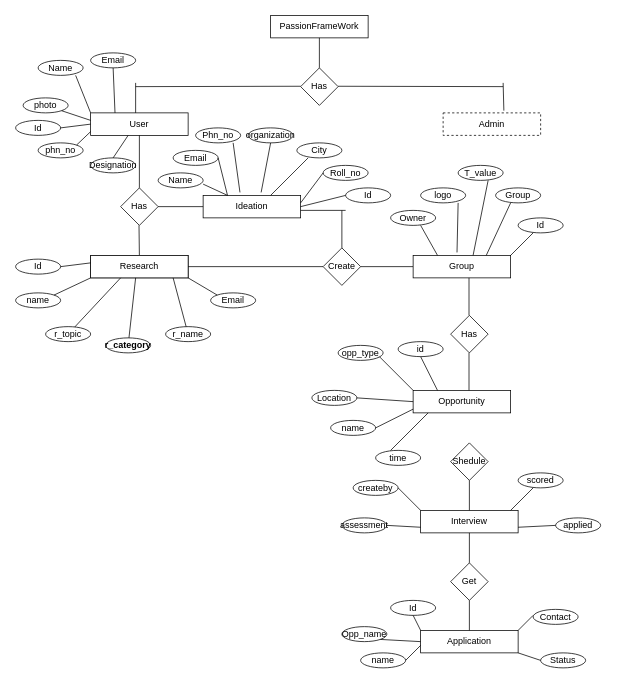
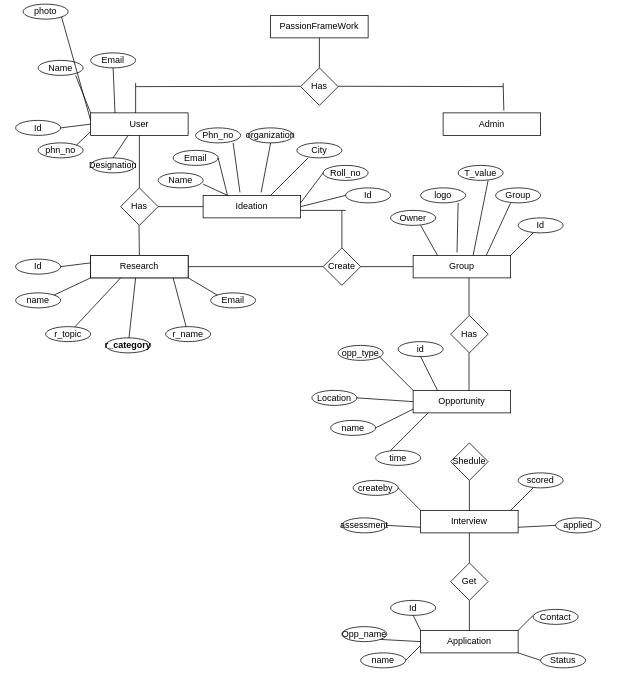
node "photo": moved (45, 105) -> (45, 12)
node "Admin": style dashed -> solid
